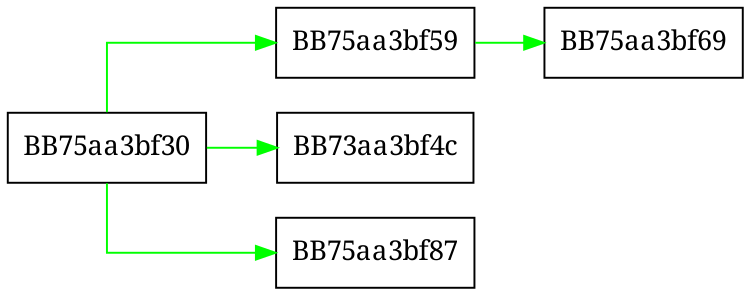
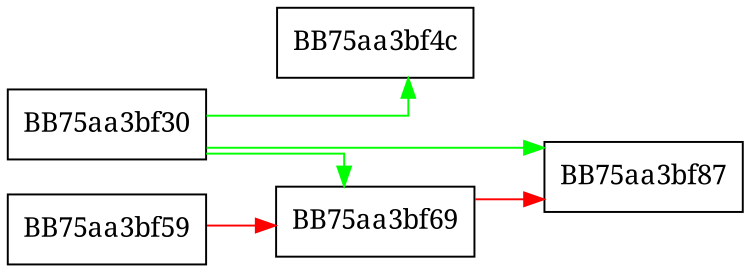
edge "BB75aa3bf30" -> "BB75aa3bf59": now "BB75aa3bf30" -> "BB75aa3bf69"
edge "BB75aa3bf59" -> "BB75aa3bf69": color green -> red
node "BB73aa3bf4c": label "BB73aa3bf4c" -> "BB75aa3bf4c"
edge "BB75aa3bf69" -> "BB75aa3bf87": added
